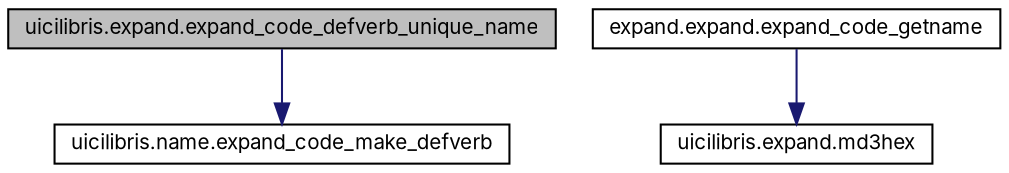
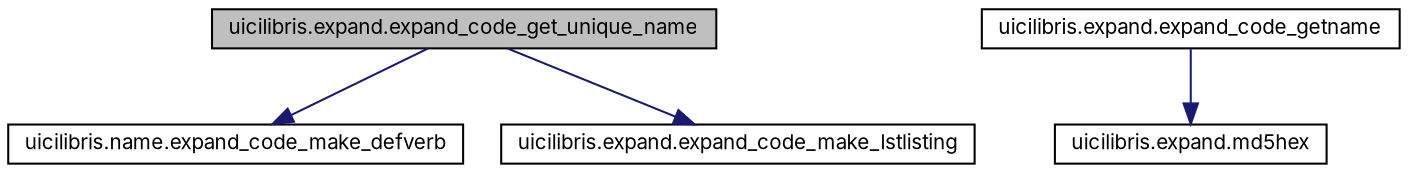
node "uicilibris.expand.expand_code_defverb_unique_name": label "uicilibris.expand.expand_code_defverb_unique_name" -> "uicilibris.expand.expand_code_get_unique_name"
node "expand.expand.expand_code_getname": label "expand.expand.expand_code_getname" -> "uicilibris.expand.expand_code_getname"
node "uicilibris.expand.expand_code_make_lstlisting": added
node "uicilibris.expand.md3hex": label "uicilibris.expand.md3hex" -> "uicilibris.expand.md5hex"
